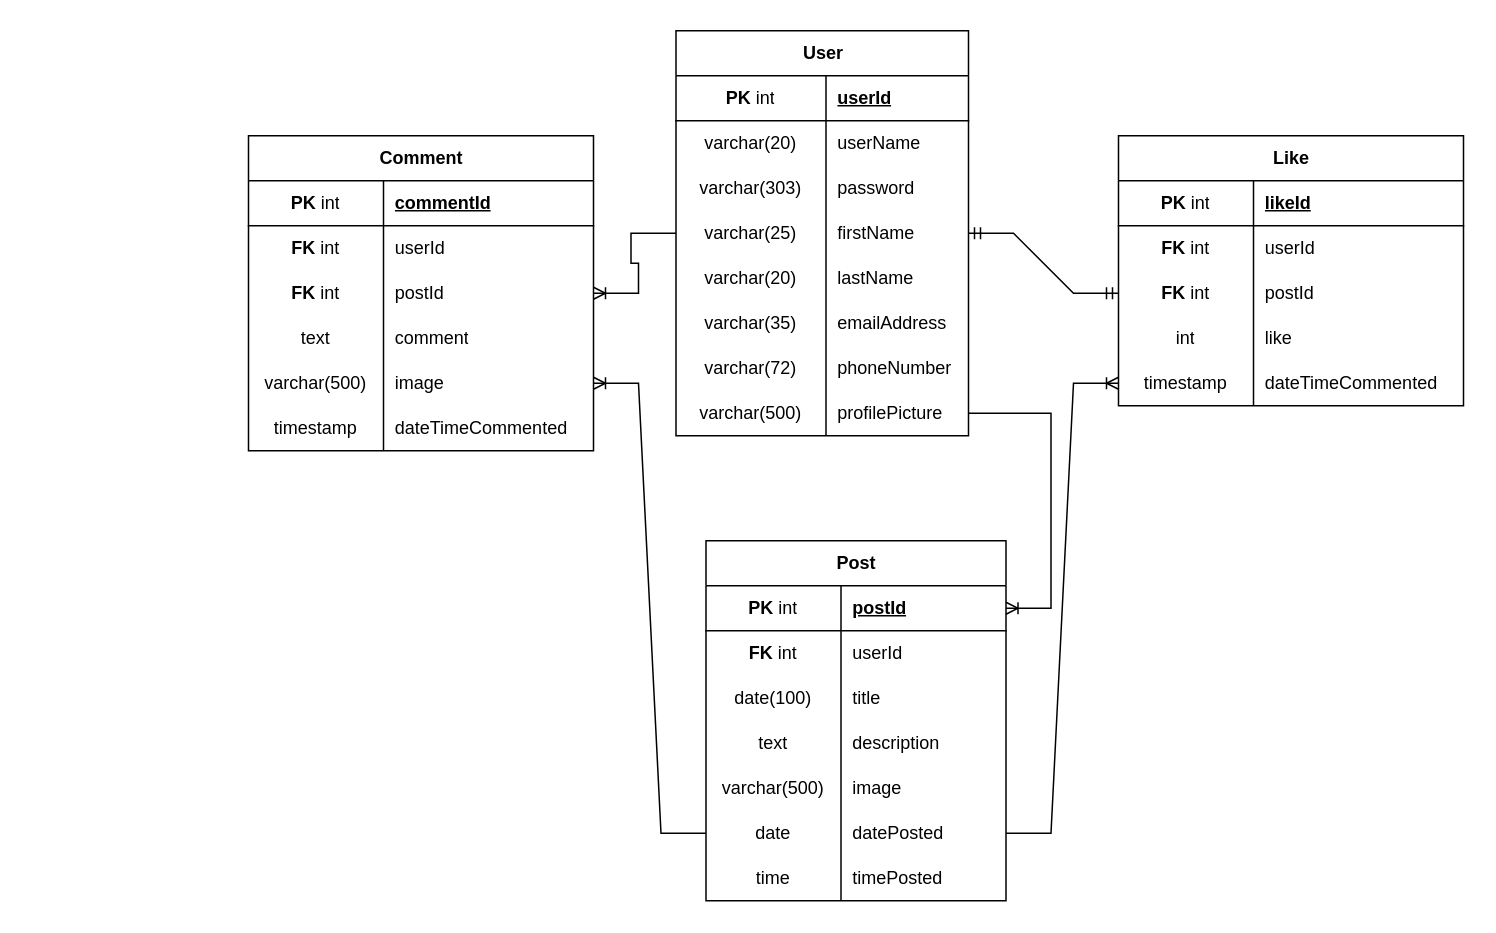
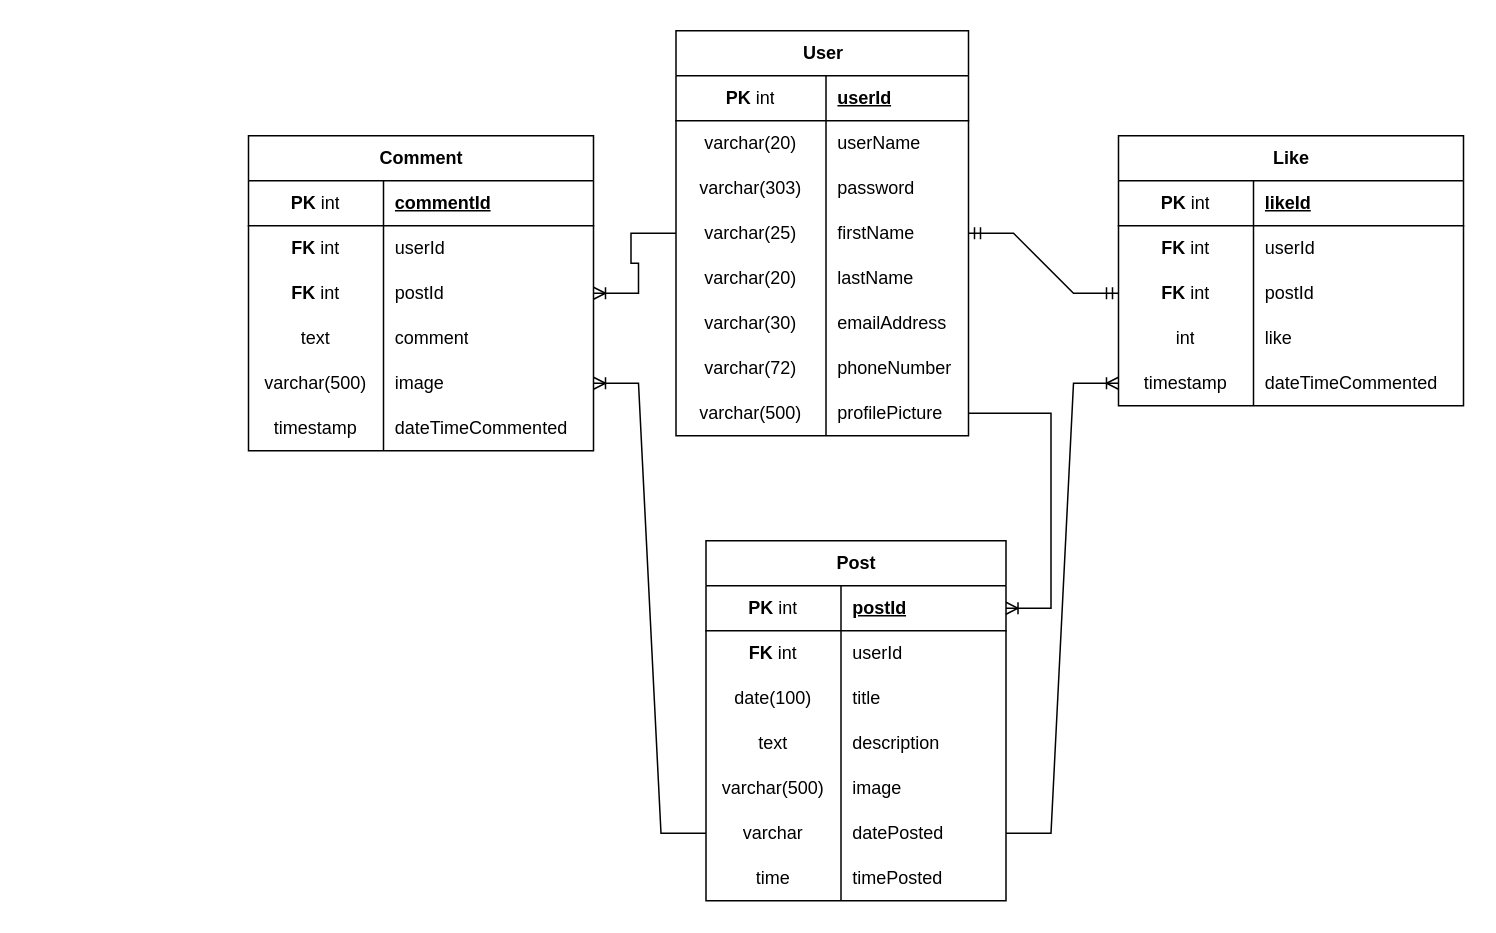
node "varchar(35)": label "varchar(35)" -> "varchar(30)"
node "date": label "date" -> "varchar"
